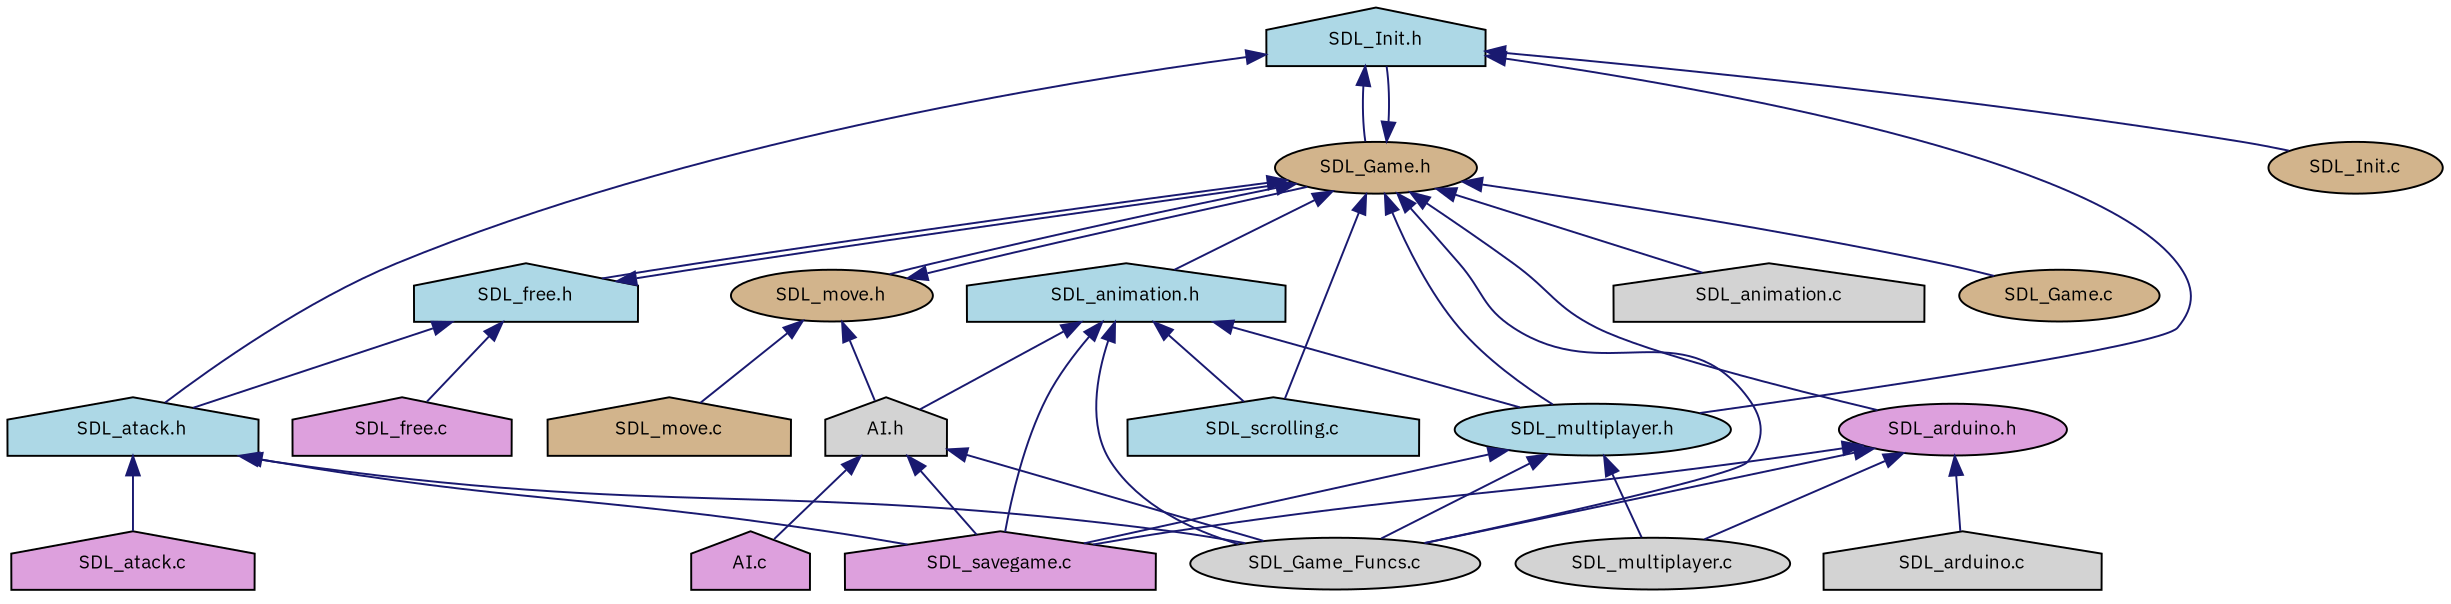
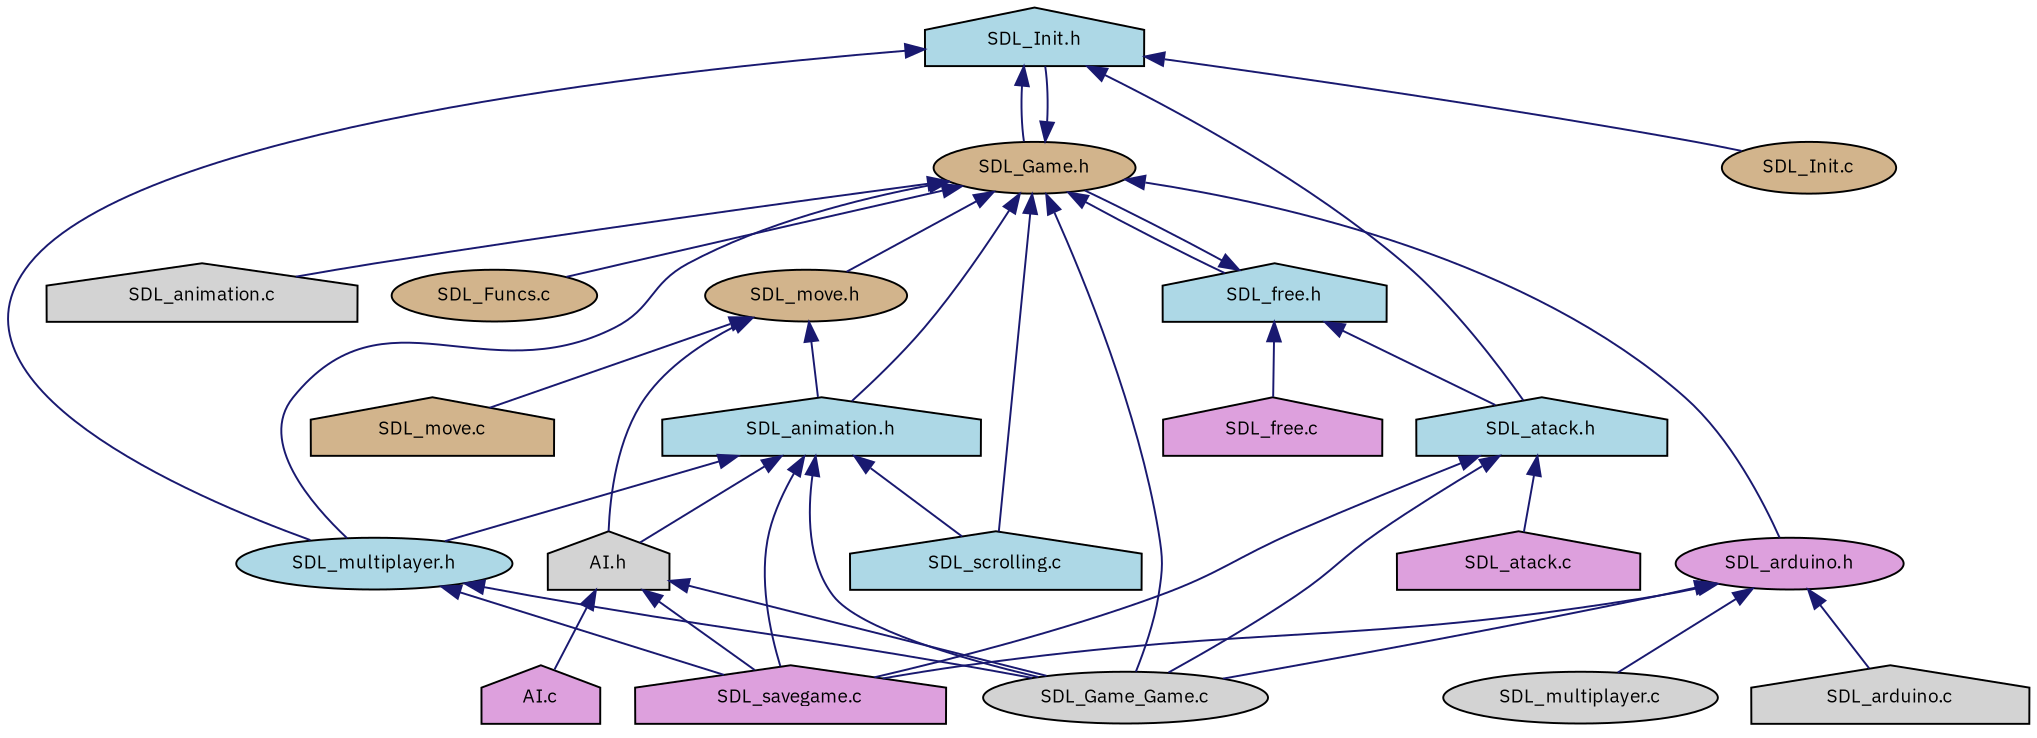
edge "SDL_Game.h" -> "SDL_move.h": now "SDL_animation.h" -> "SDL_move.h"
node "SDL_Game.c": label "SDL_Game.c" -> "SDL_Funcs.c"
edge "SDL_multiplayer.c" -> "SDL_multiplayer.h": removed
node "SDL_Game_Funcs.c": label "SDL_Game_Funcs.c" -> "SDL_Game_Game.c"
